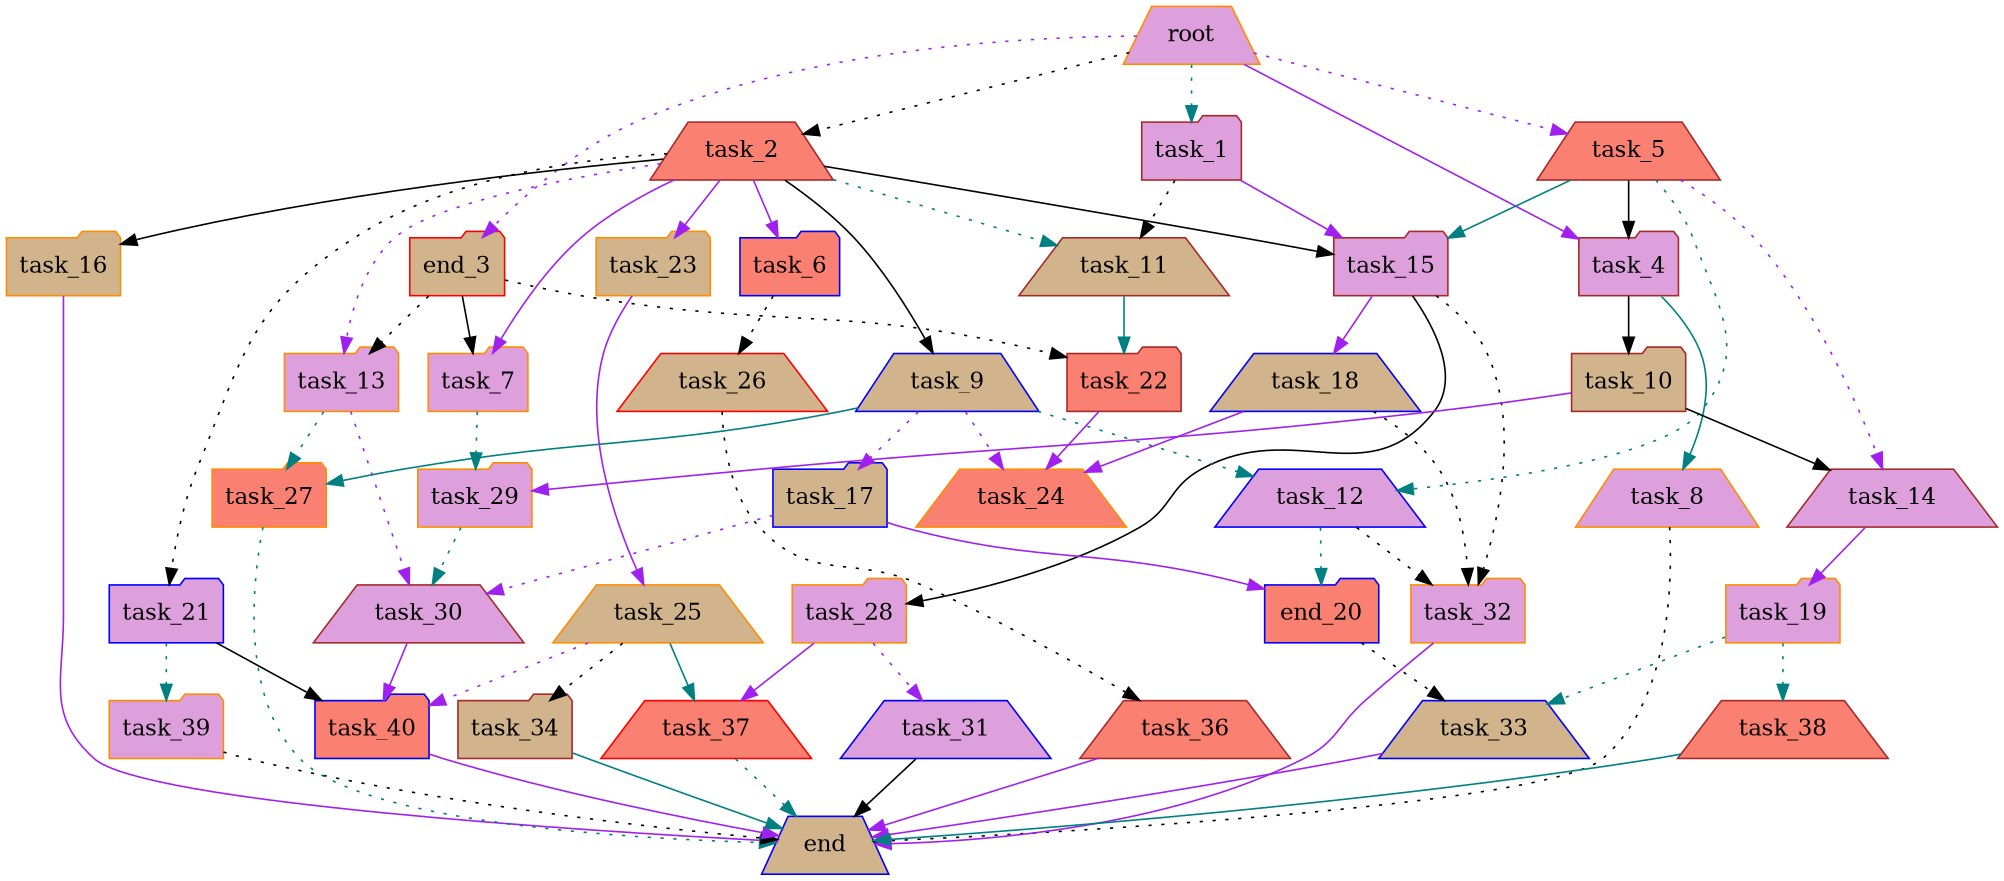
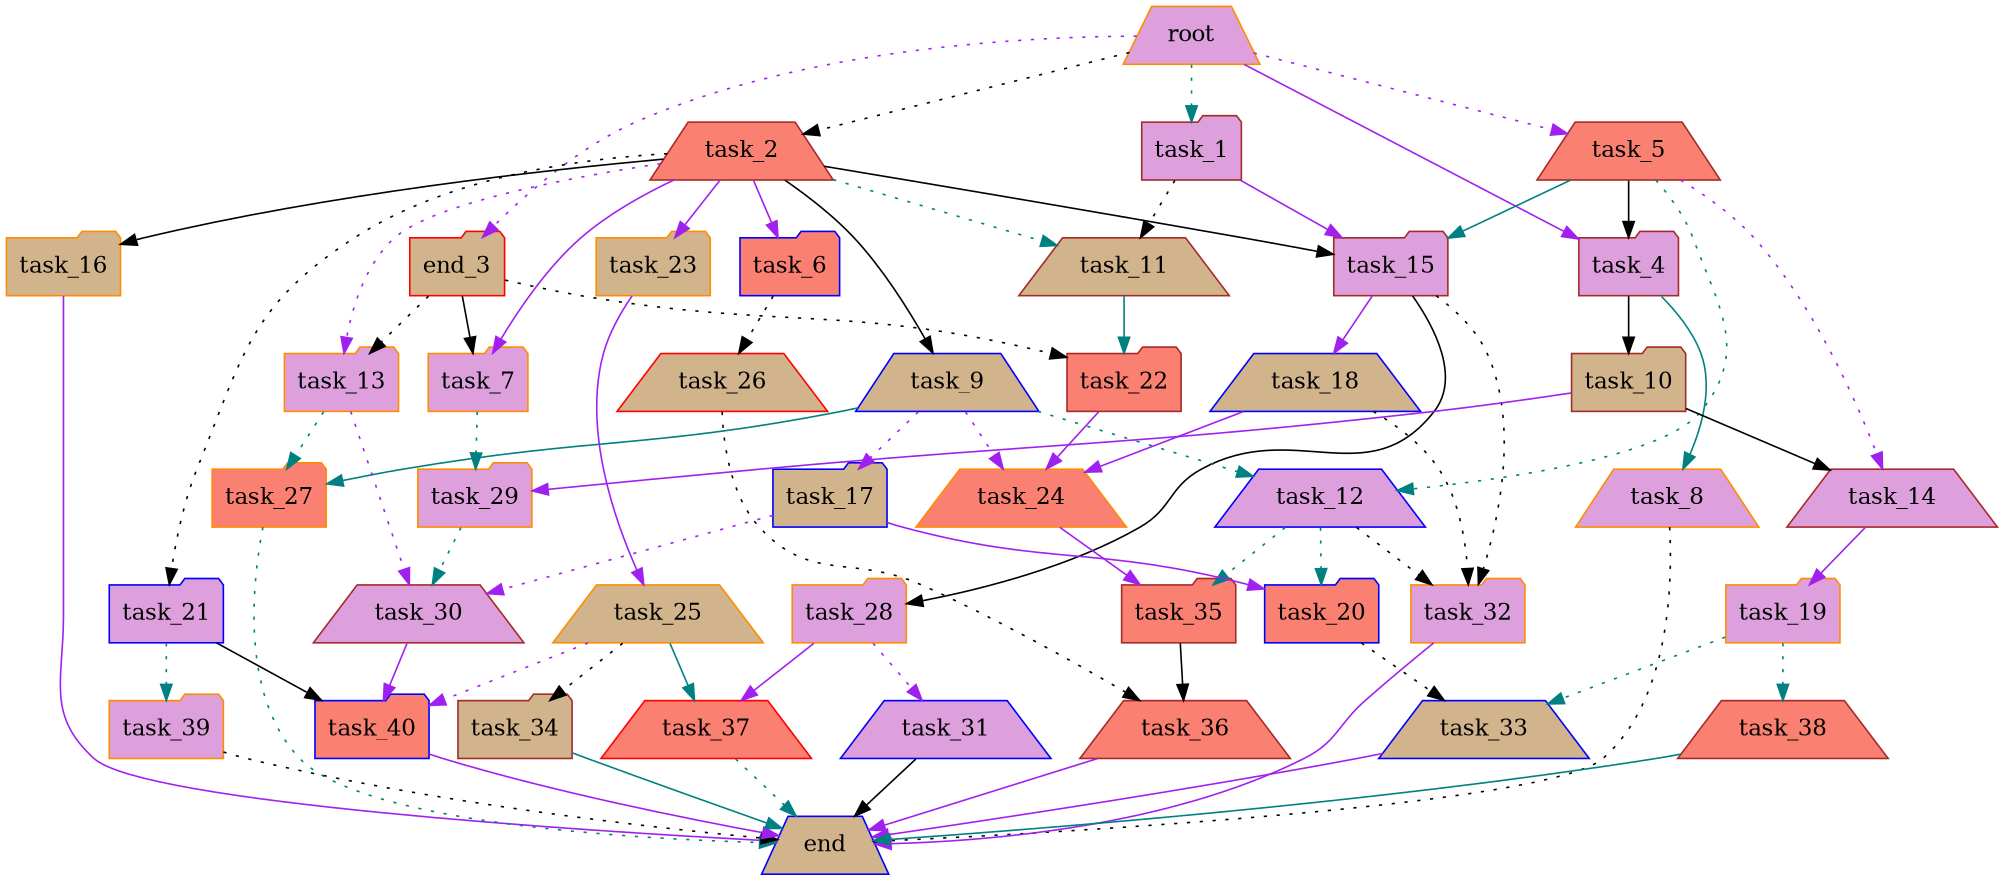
node "task_35": added
node "end_20": label "end_20" -> "task_20"
